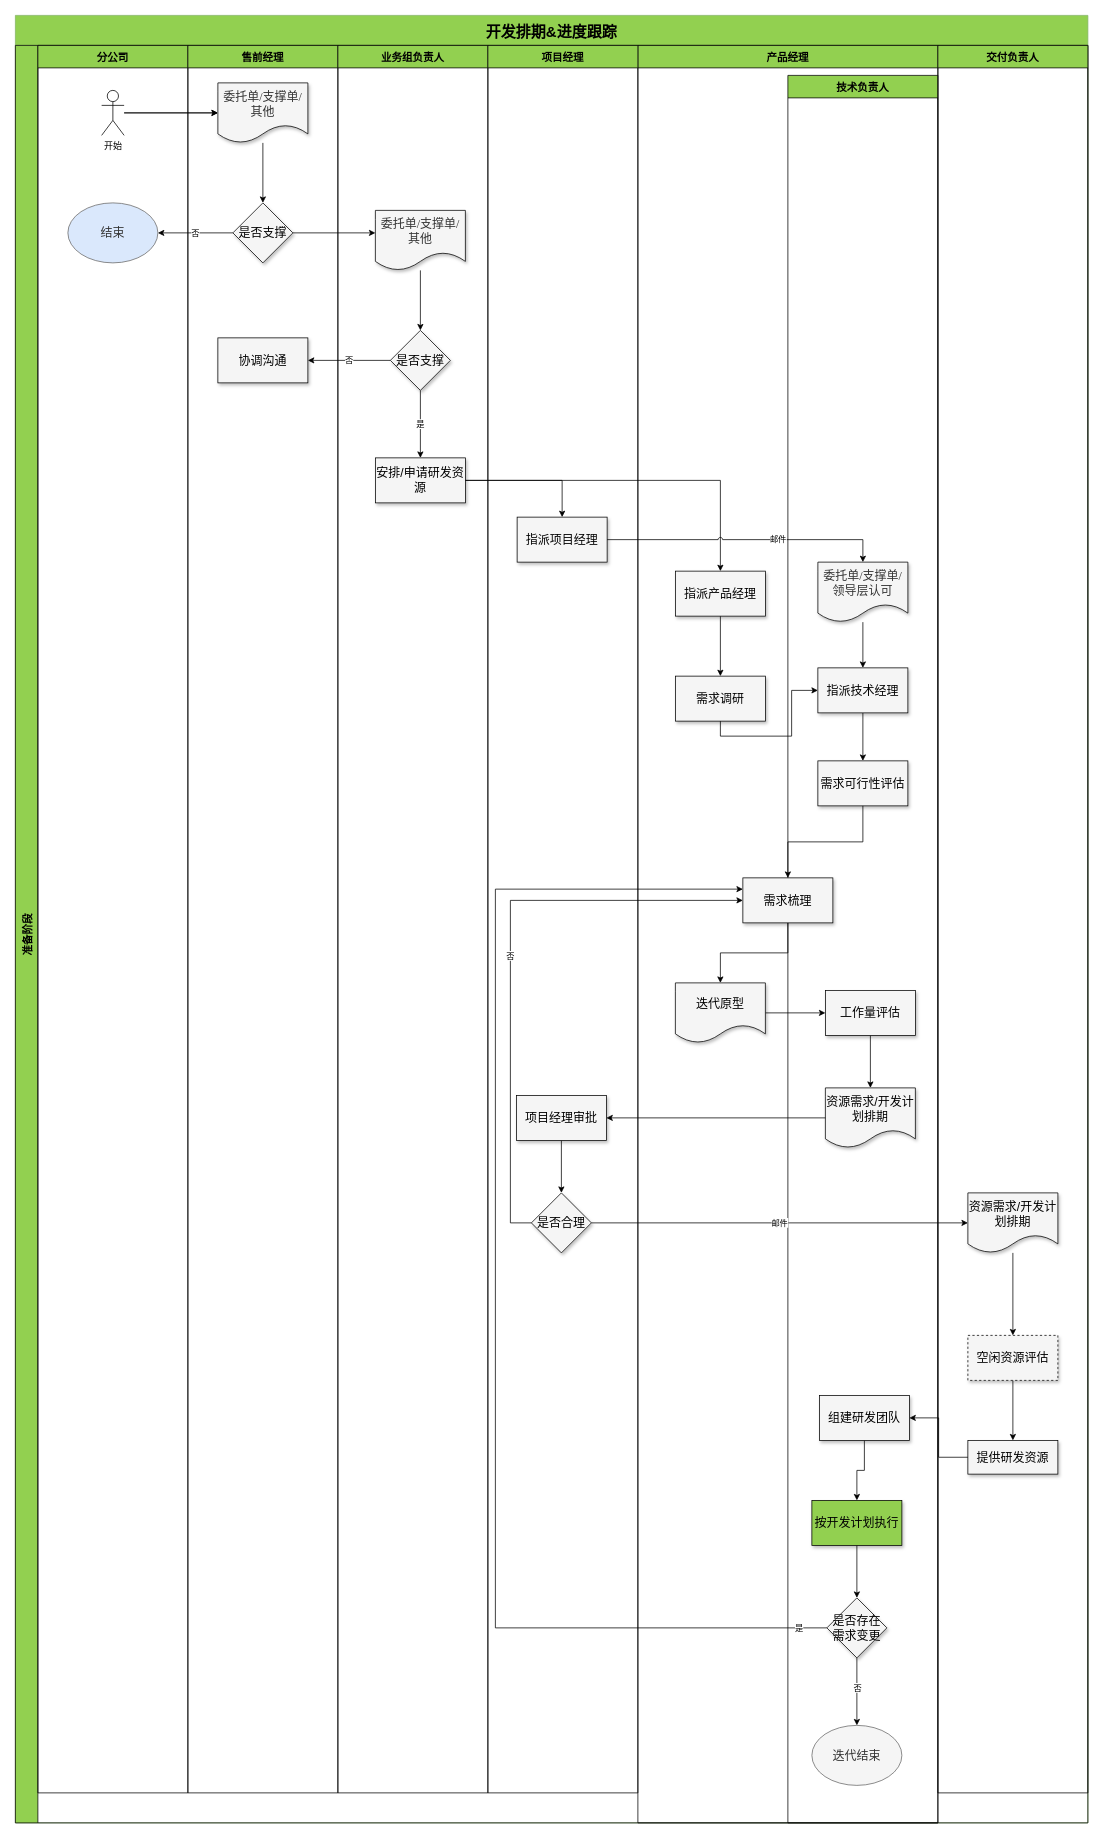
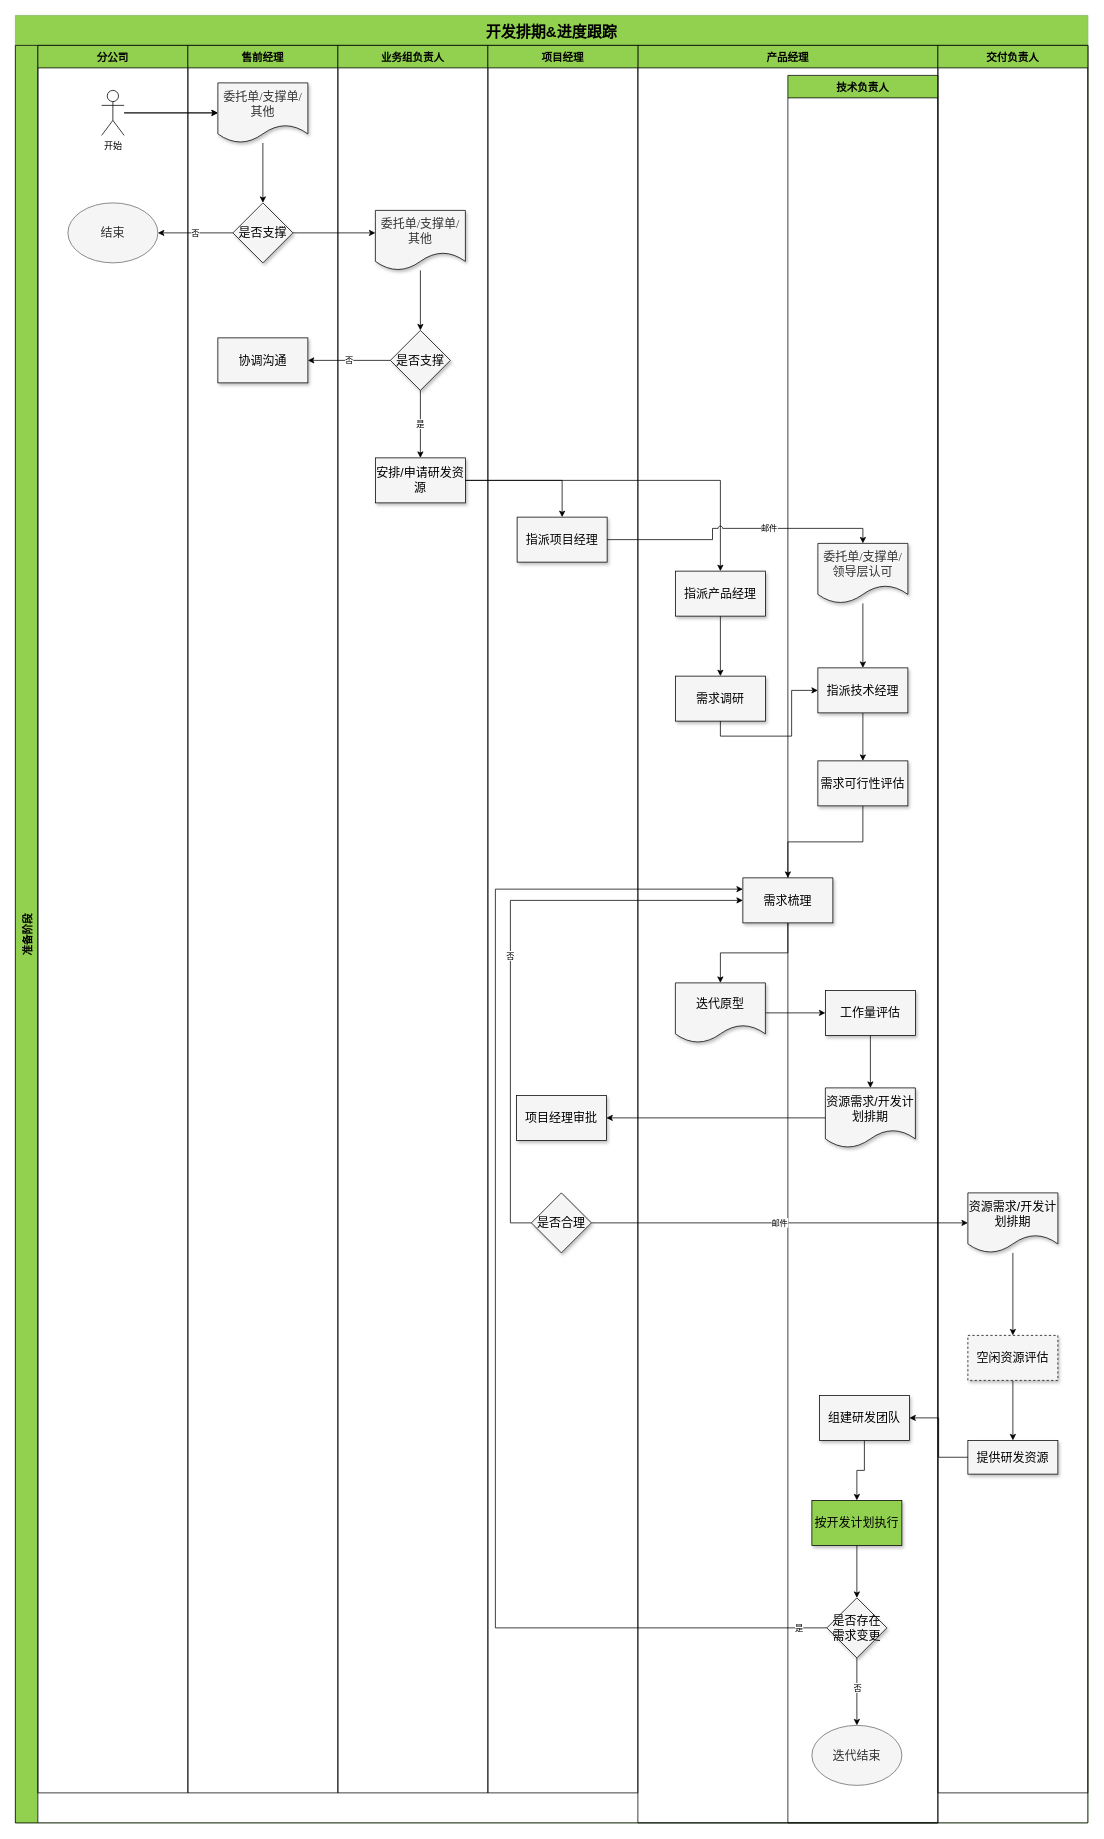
node "结束": fillcolor #dae8fc -> #f5f5f5
node "委托单/支撑单/领导层认可": moved (863, 592) -> (863, 573)
edge "项目经理审批" -> "是否合理": removed
